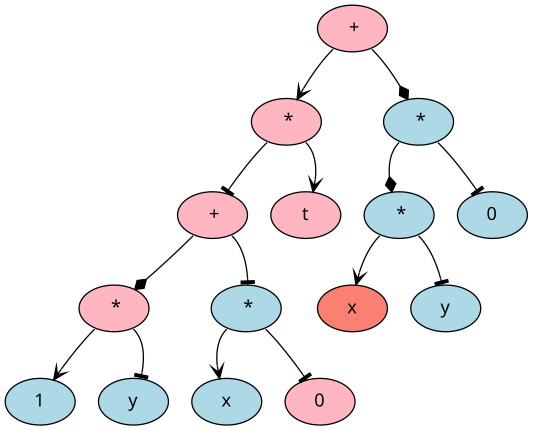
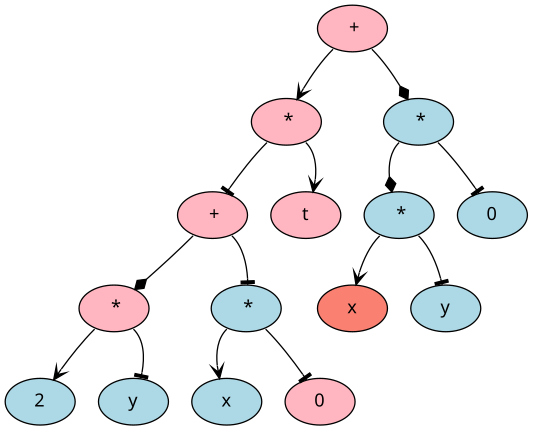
node "1": label "1" -> "2"
